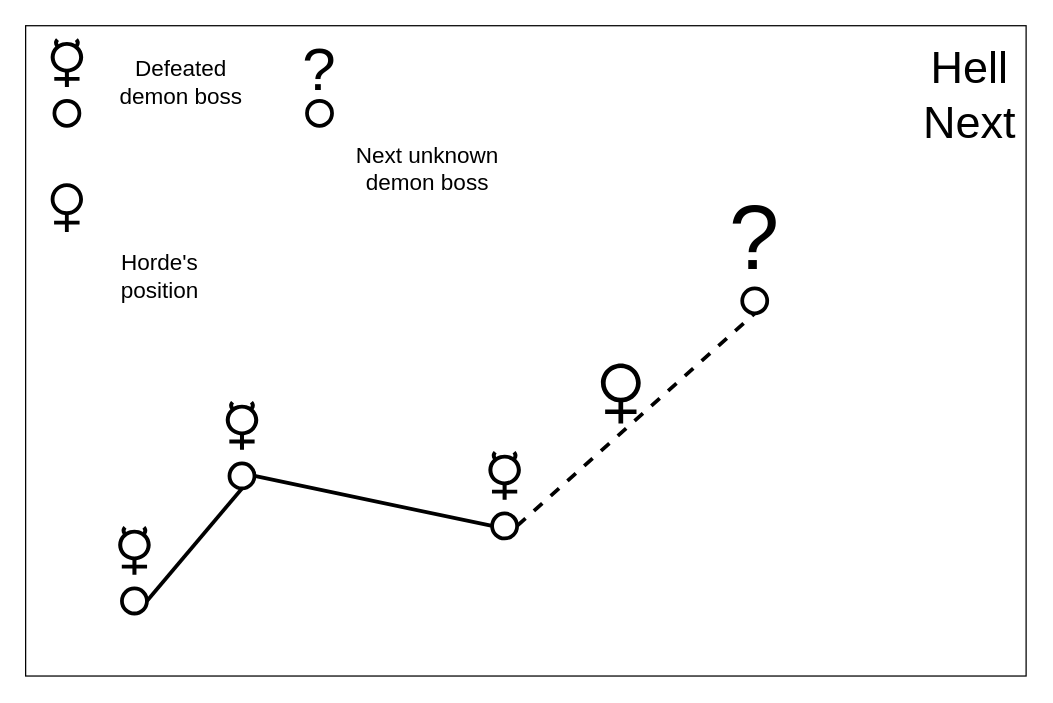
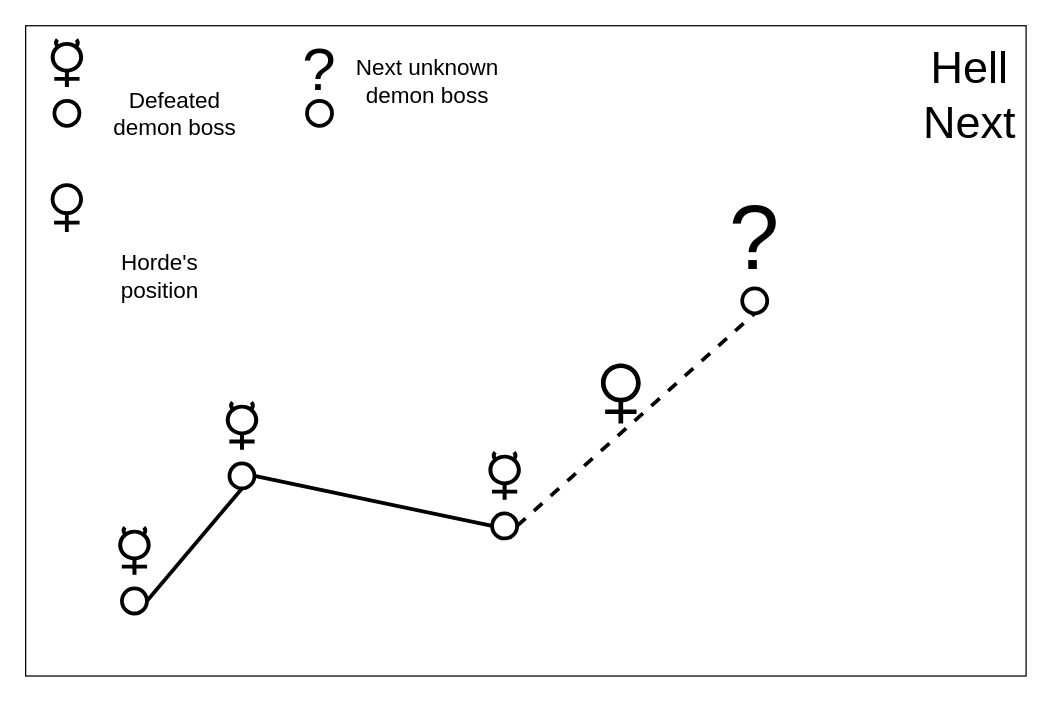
node "Defeated demon boss": moved (181, 83) -> (175, 114)
node "Next unknown demon boss": moved (428, 169) -> (428, 81)
